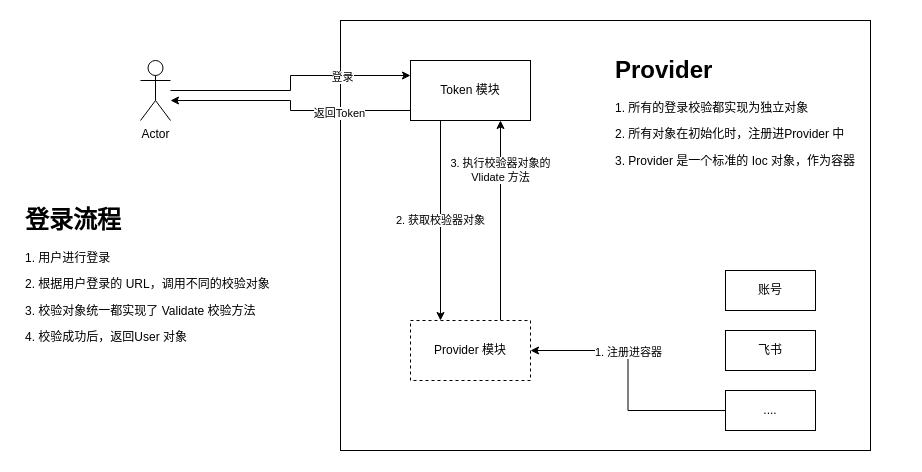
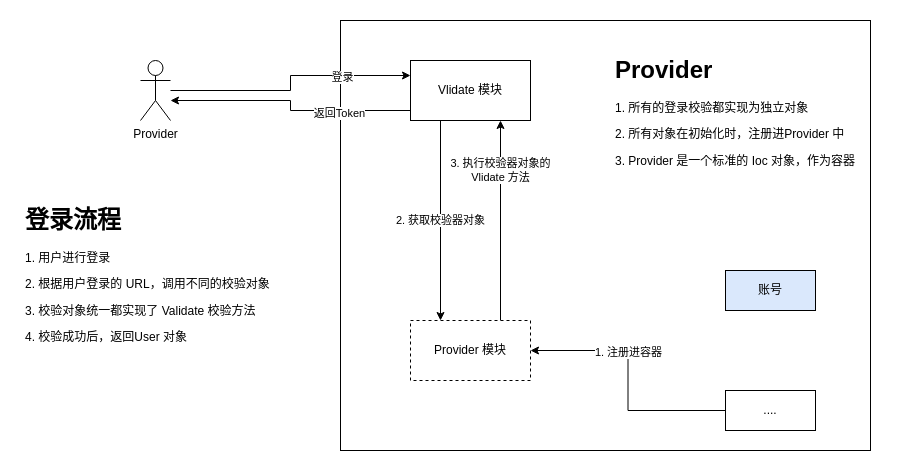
node "Token 模块": label "Token 模块" -> "Vlidate 模块"
node "Actor": label "Actor" -> "Provider"
node "账号": fillcolor #ffffff -> #dae8fc
node "飞书": removed
